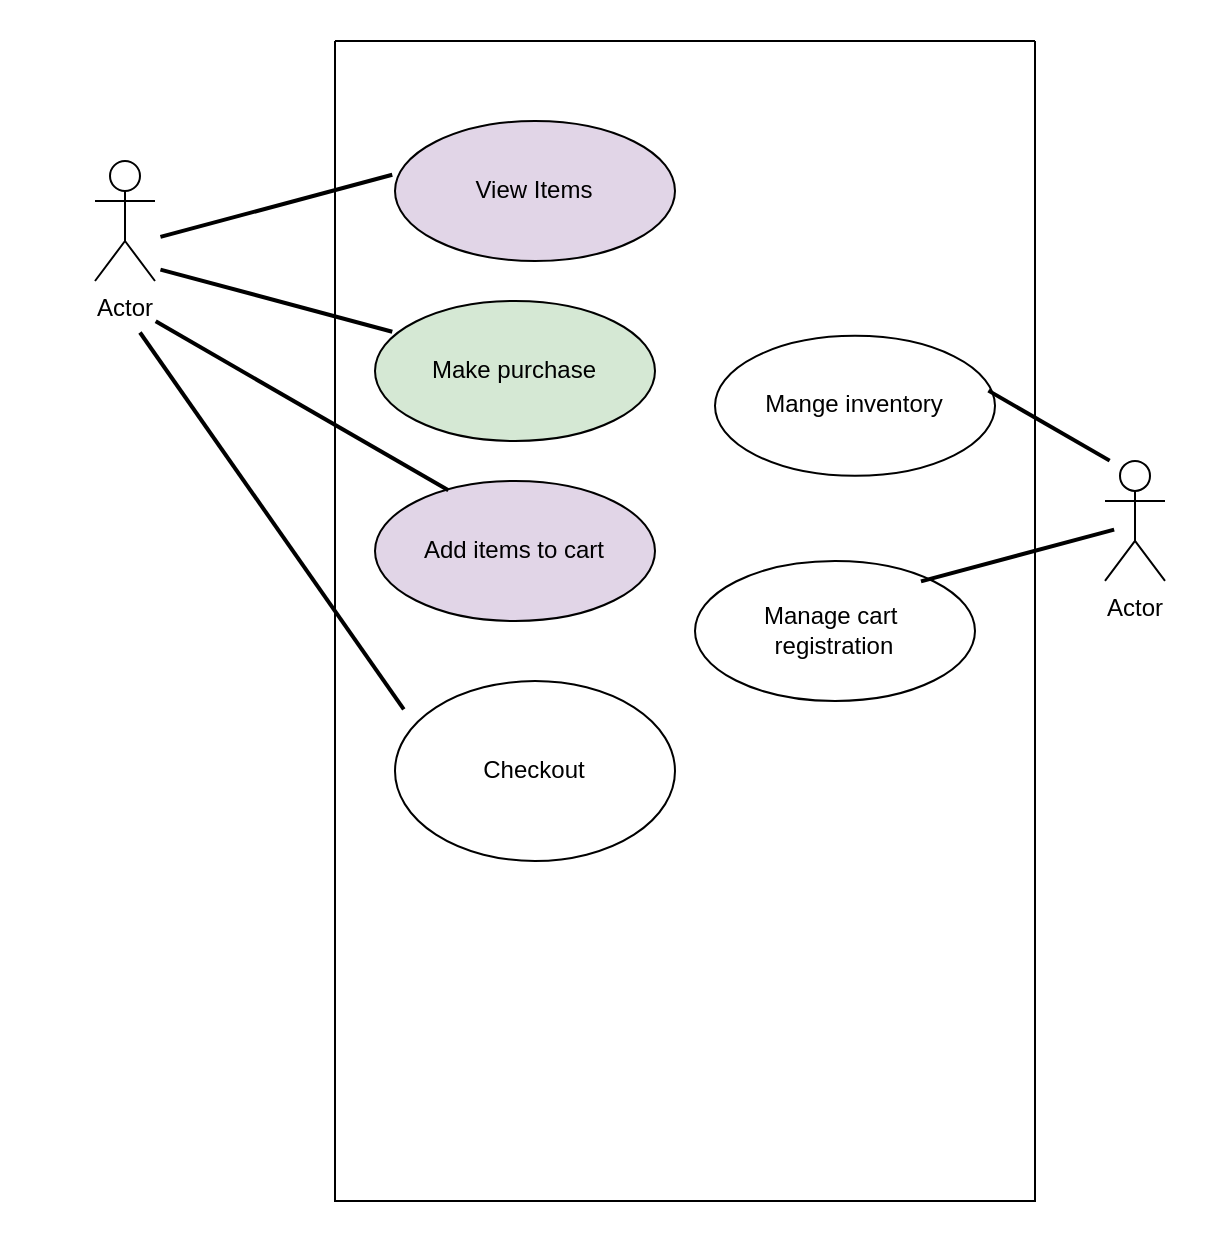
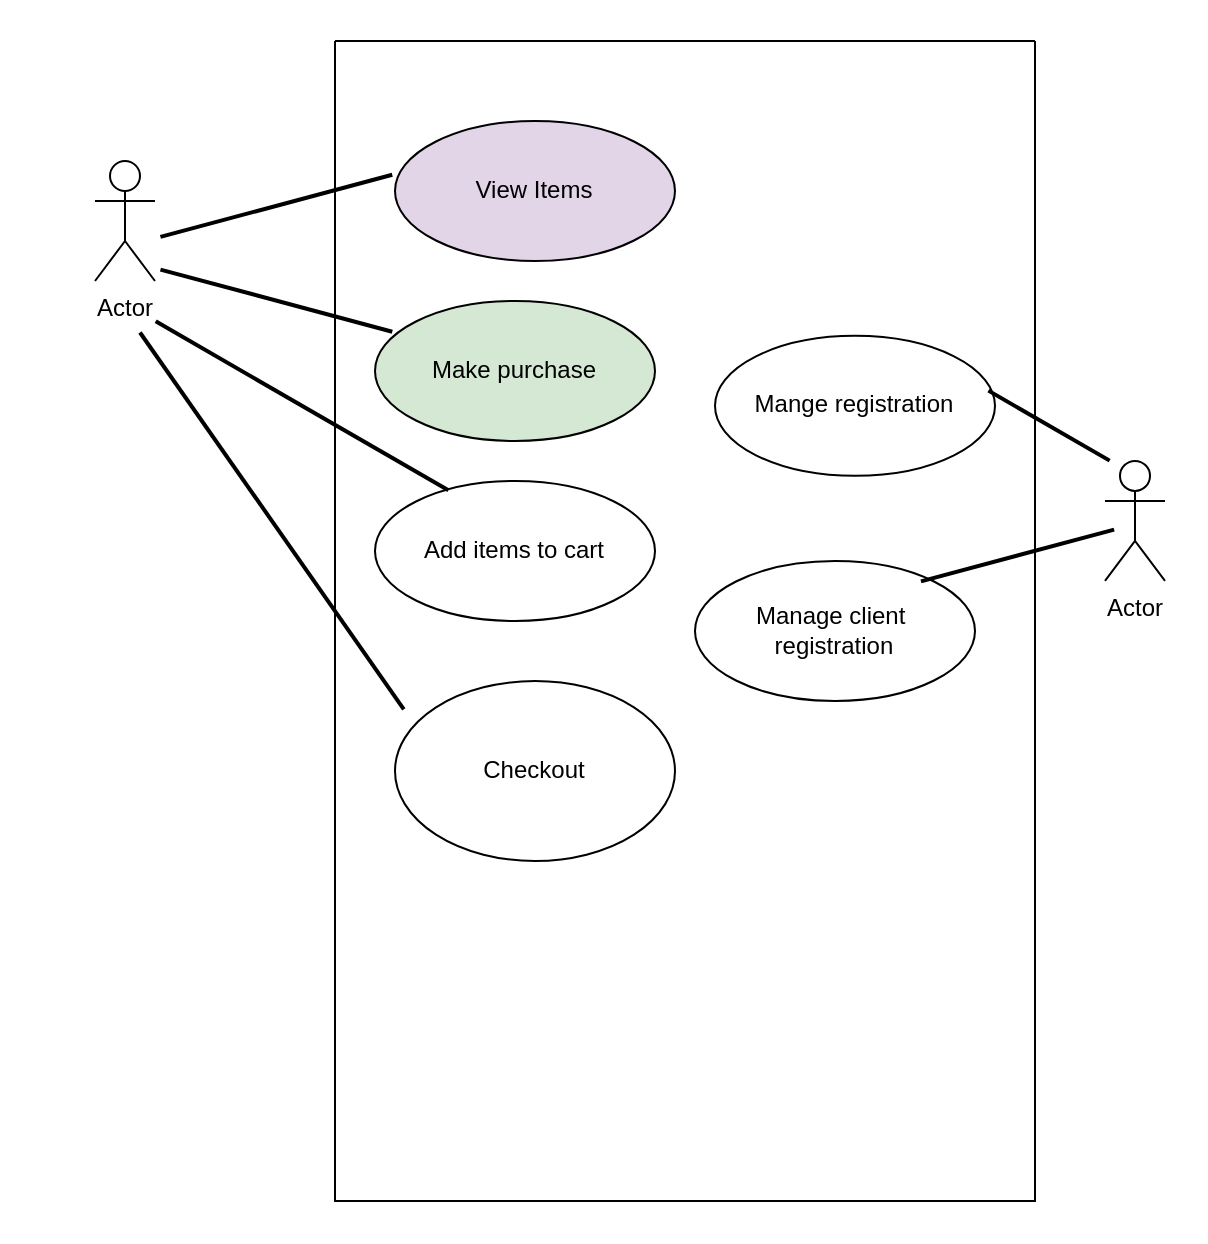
node "Mange inventory": label "Mange inventory" -> "Mange registration"
node "Add items to cart": fillcolor #e1d5e7 -> #ffffff
node "Manage cart registration": label "Manage cart registration" -> "Manage client registration"
